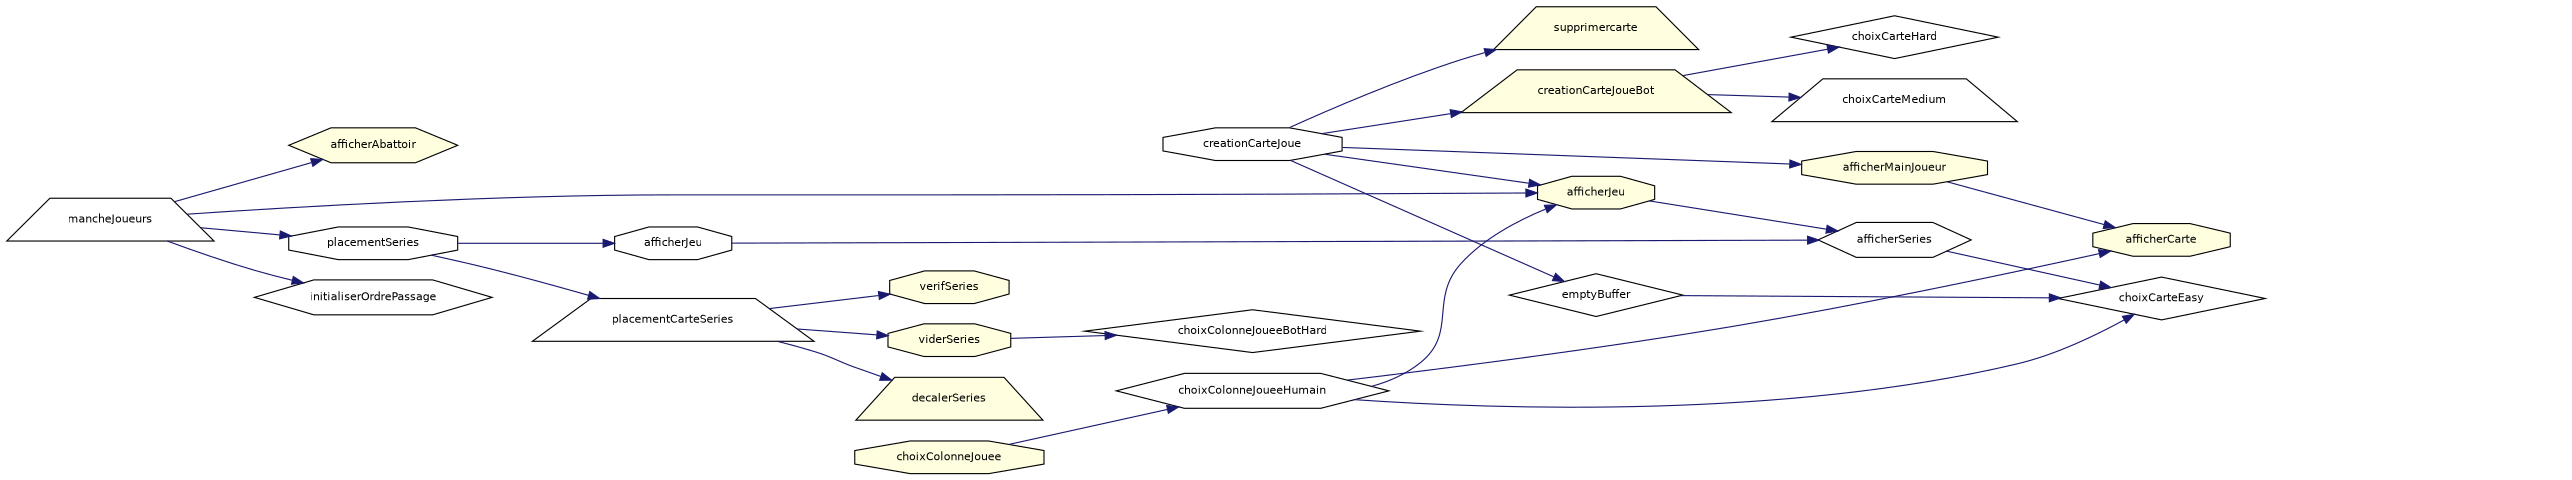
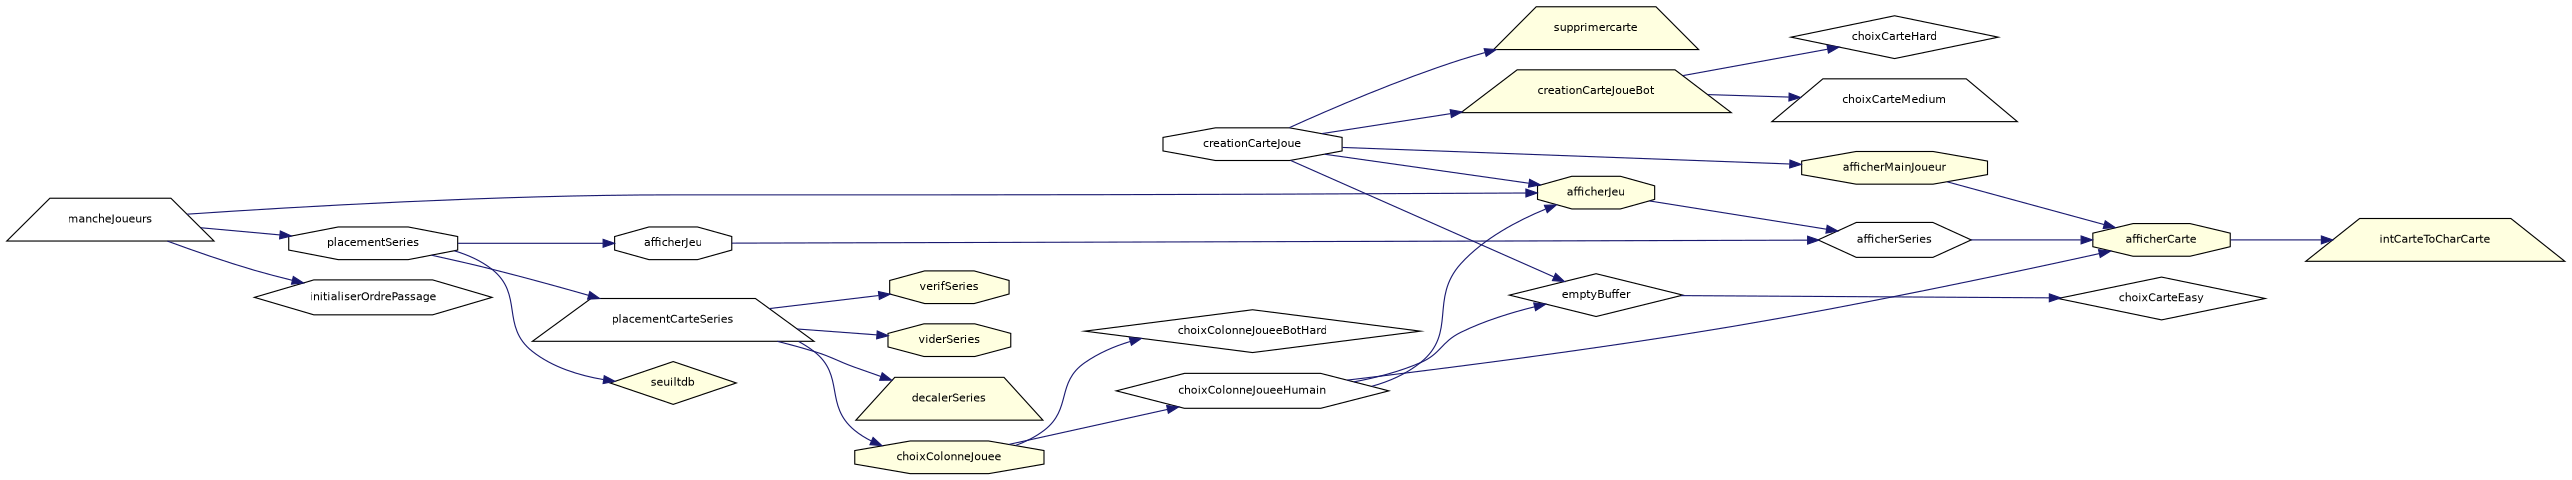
node "afficherAbattoir": removed
node "intCarteToCharCarte": added
edge "afficherSeries" -> "choixCarteEasy": now "afficherSeries" -> "afficherCarte"
edge "viderSeries" -> "choixColonneJoueeBotHard": now "choixColonneJouee" -> "choixColonneJoueeBotHard"
node "seuiltdb": added
edge "placementCarteSeries" -> "choixColonneJouee": added
edge "choixColonneJoueeHumain" -> "choixCarteEasy": now "choixColonneJoueeHumain" -> "emptyBuffer"
